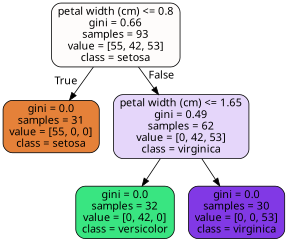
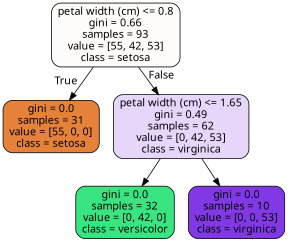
node "gini = 0.0 samples = 30 value = [0, 0, 53] class = virginica": label "gini = 0.0 samples = 30 value = [0, 0, 53] class = virginica" -> "gini = 0.0 samples = 10 value = [0, 0, 53] class = virginica"
